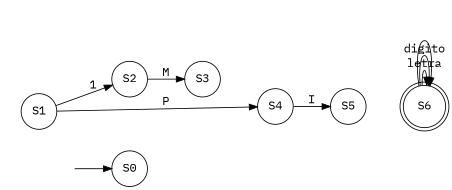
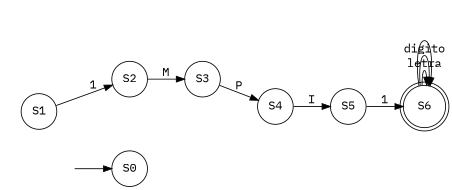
edge "S5" -> "S6": added, label "1"
edge "S1" -> "S4": now "S3" -> "S4"
